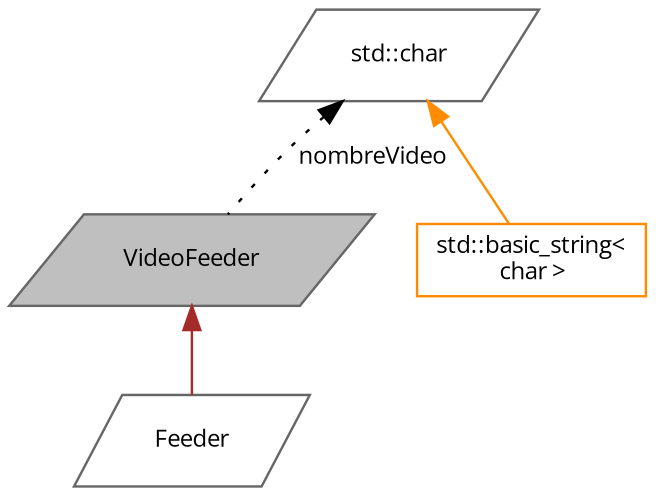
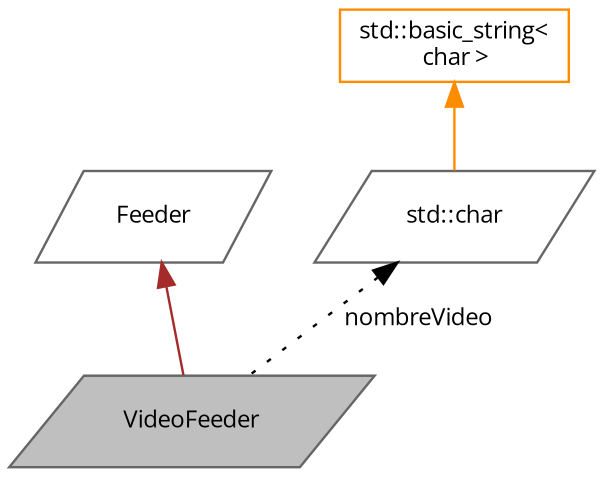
edge "std::basic_string< char >" -> "std::char": reversed
edge "Feeder" -> "VideoFeeder": reversed
